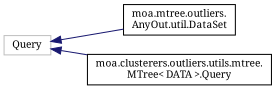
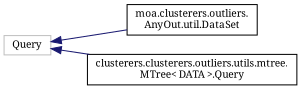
node "moa.mtree.outliers. AnyOut.util.DataSet": label "moa.mtree.outliers. AnyOut.util.DataSet" -> "moa.clusterers.outliers. AnyOut.util.DataSet"
node "moa.clusterers.outliers.utils.mtree. MTree< DATA >.Query": label "moa.clusterers.outliers.utils.mtree. MTree< DATA >.Query" -> "clusterers.clusterers.outliers.utils.mtree. MTree< DATA >.Query"
